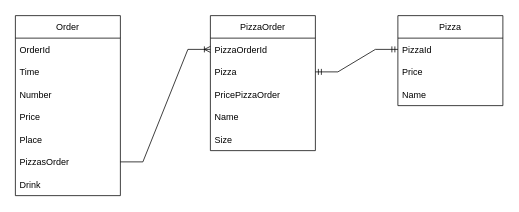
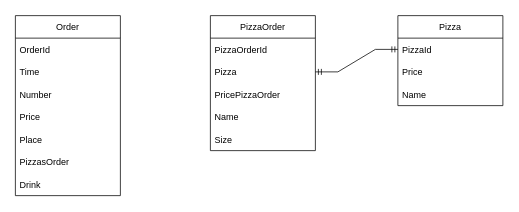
edge "PizzasOrder" -> "PizzaOrderId": removed
